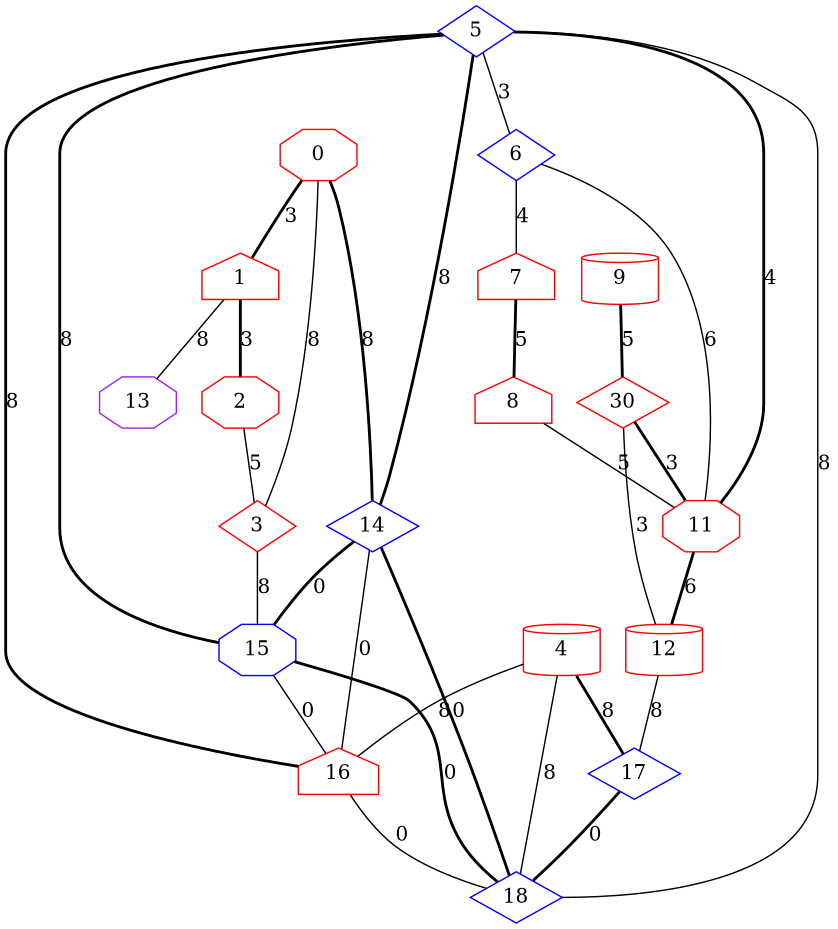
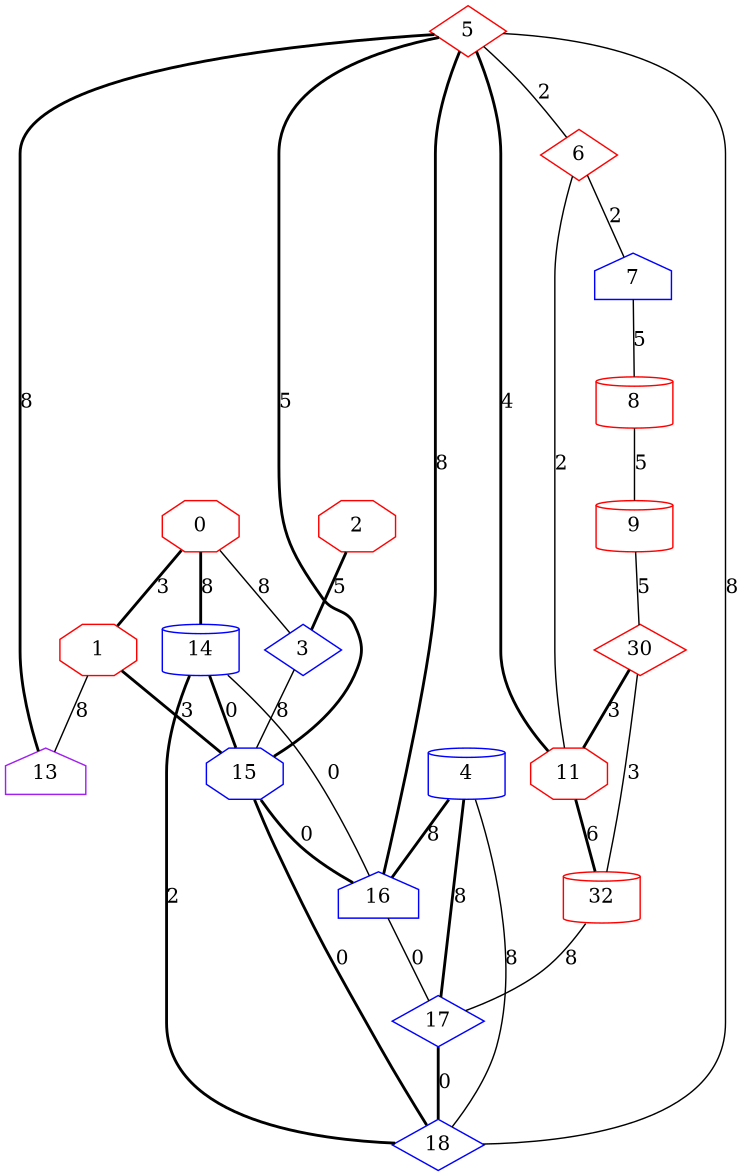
node "5": color blue -> red
edge "5" -- "6": label "3" -> "2"
node "6": color blue -> red
edge "6" -- "7": label "4" -> "2"
node "1": shape house -> octagon
node "7": color red -> blue
edge "5" -- "14": now "5" -- "13"
edge "1" -- "2": now "1" -- "15"
edge "7" -- "8": style bold -> solid
edge "5" -- "15": label "8" -> "5"
edge "9" -- "30": style bold -> solid
edge "6" -- "11": label "6" -> "2"
node "13": shape octagon -> house
node "8": shape house -> cylinder
edge "2" -- "3": style solid -> bold
edge "8" -- "11": now "8" -- "9"
node "3": color red -> blue
node "14": shape diamond -> cylinder
node "4": color red -> blue
node "12": label "12" -> "32"
edge "4" -- "16": style solid -> bold
edge "14" -- "18": label "0" -> "2"
edge "15" -- "16": style solid -> bold
node "16": color red -> blue
edge "16" -- "18": now "16" -- "17"
